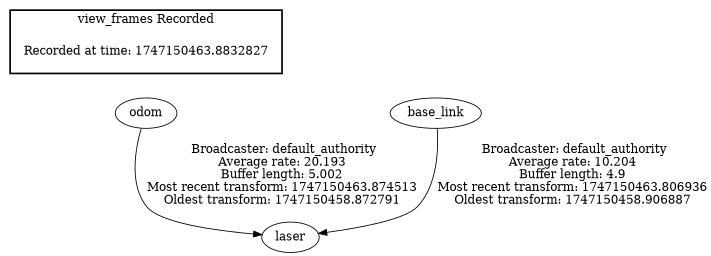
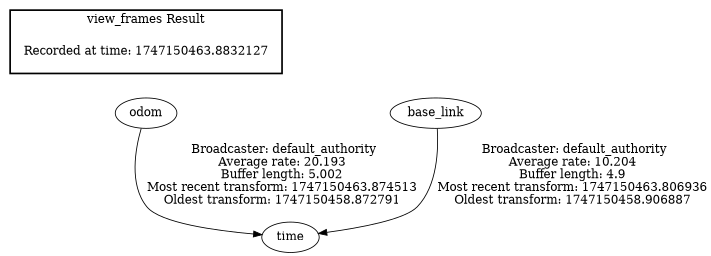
cluster "view_frames Recorded": label "view_frames Recorded" -> "view_frames Result"
node "Recorded at time: 1747150463.8832827": label "Recorded at time: 1747150463.8832827" -> "Recorded at time: 1747150463.8832127"
node "laser": label "laser" -> "time"
